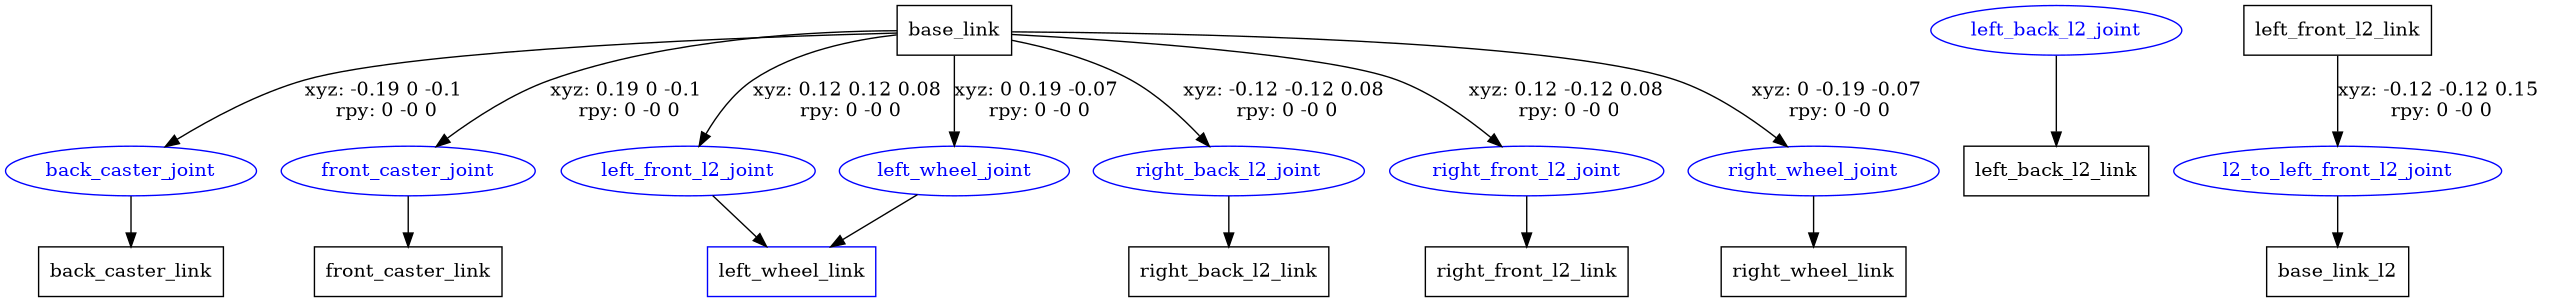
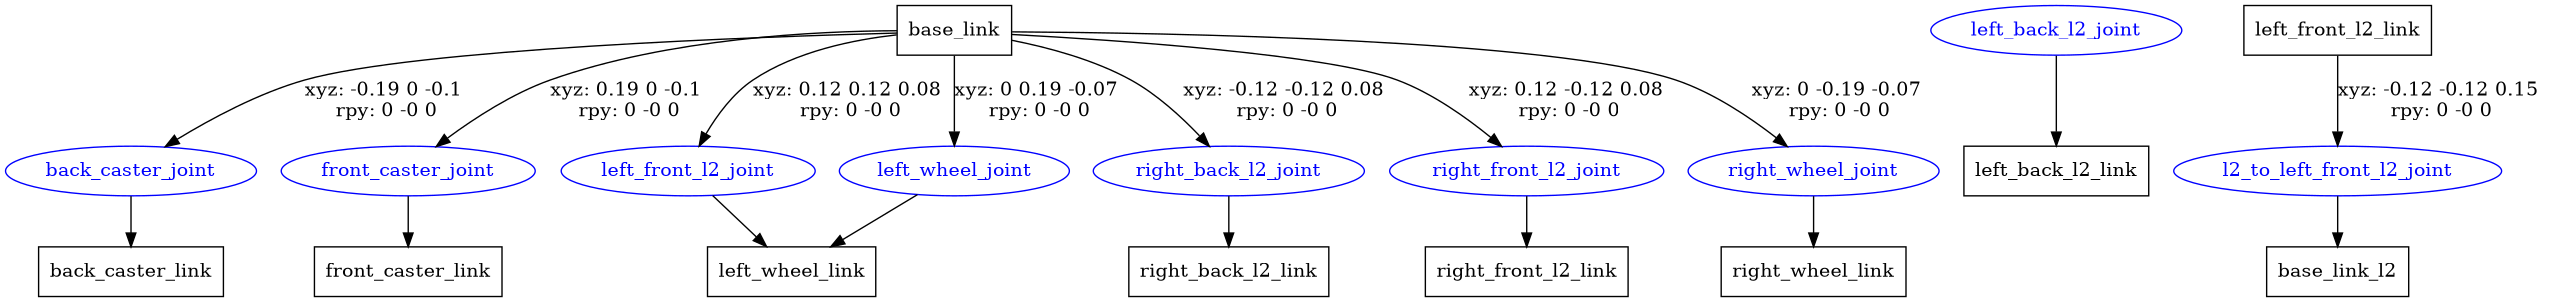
node "left_wheel_link": color blue -> black
